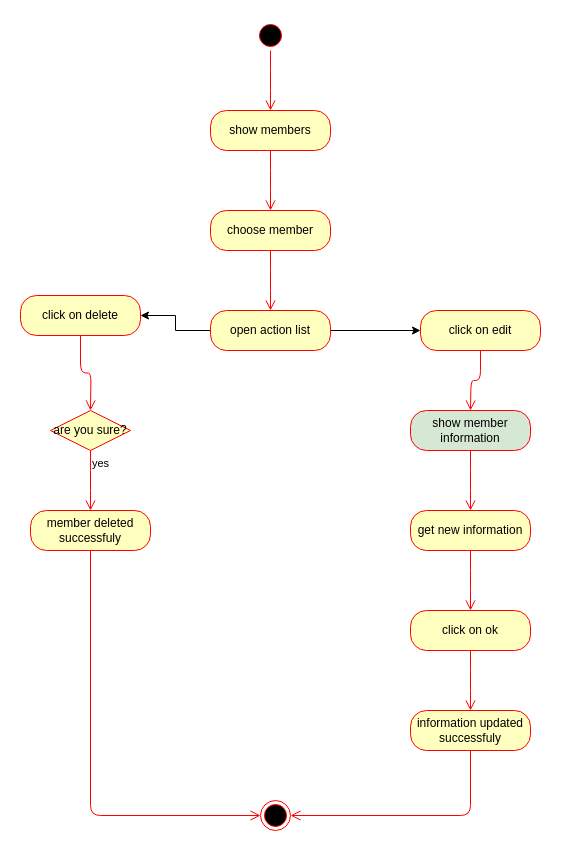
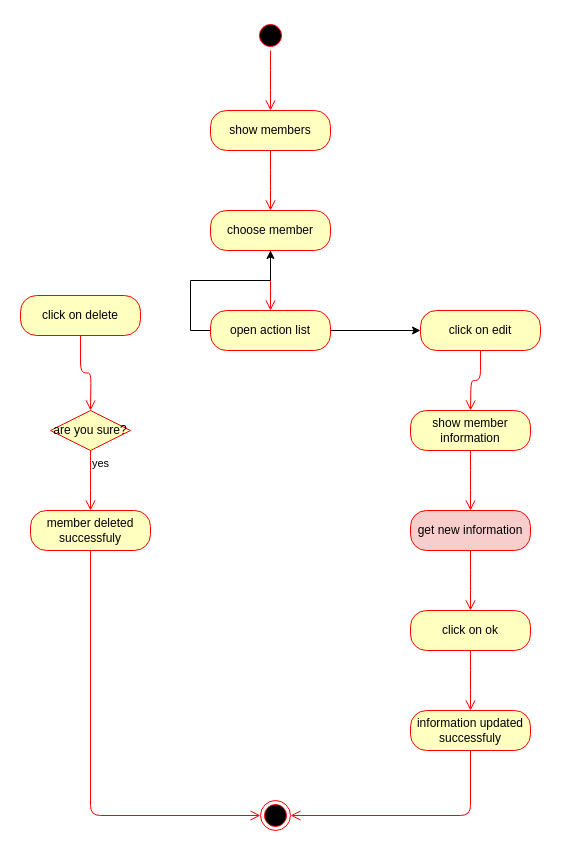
edge "open action list" -> "click on delete": now "open action list" -> "choose member"
node "show member information": fillcolor #d5e8d4 -> #ffffc0
node "get new information": fillcolor #ffffc0 -> #f8cecc
